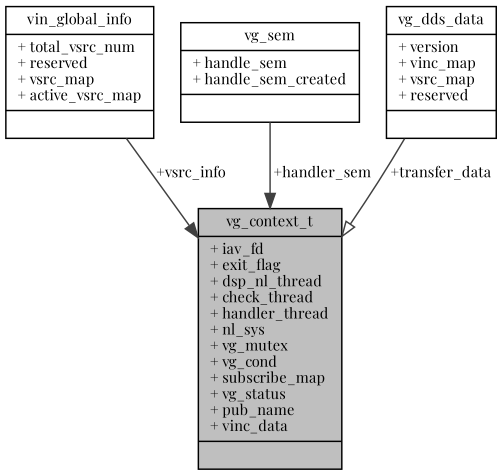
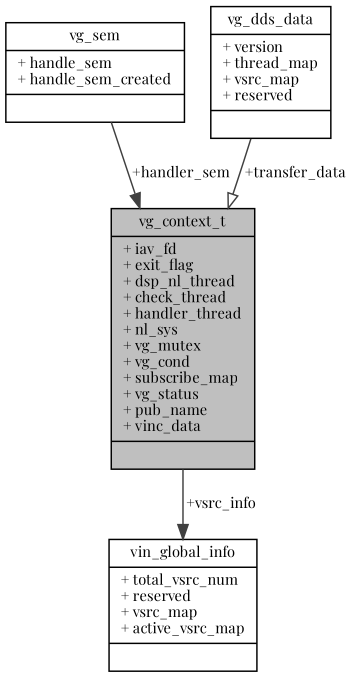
node "vg_dds_data": text "+ vinc_map" -> "+ thread_map"
edge "vin_global_info" -> "vg_context_t": reversed
